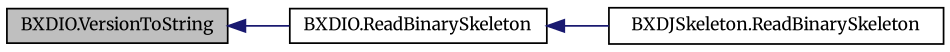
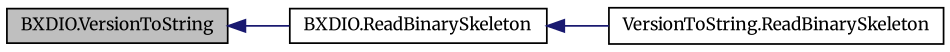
node "BXDJSkeleton.ReadBinarySkeleton": label "BXDJSkeleton.ReadBinarySkeleton" -> "VersionToString.ReadBinarySkeleton"
